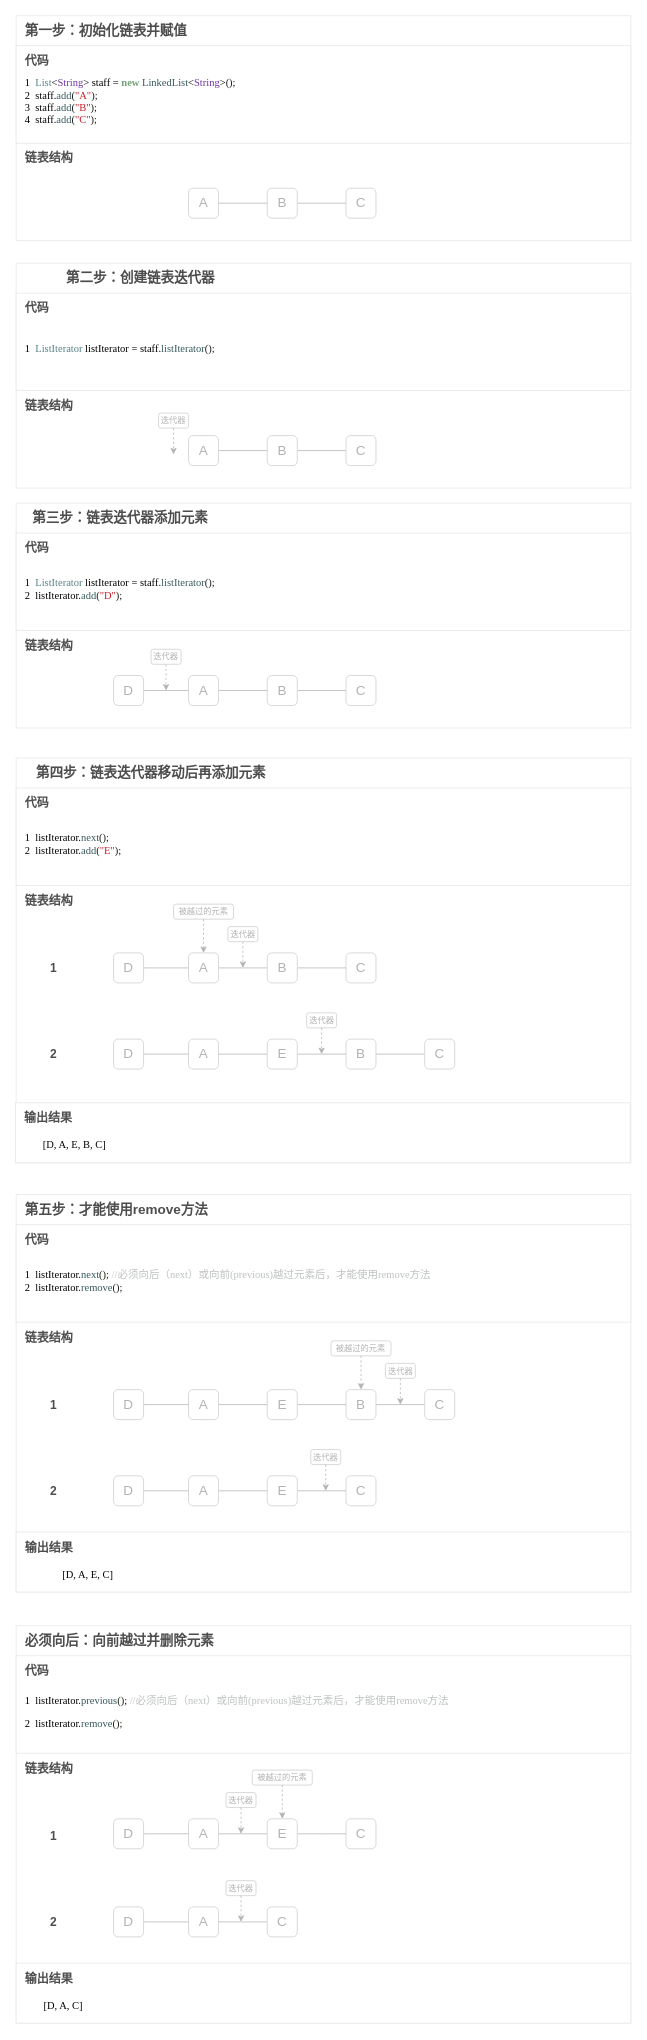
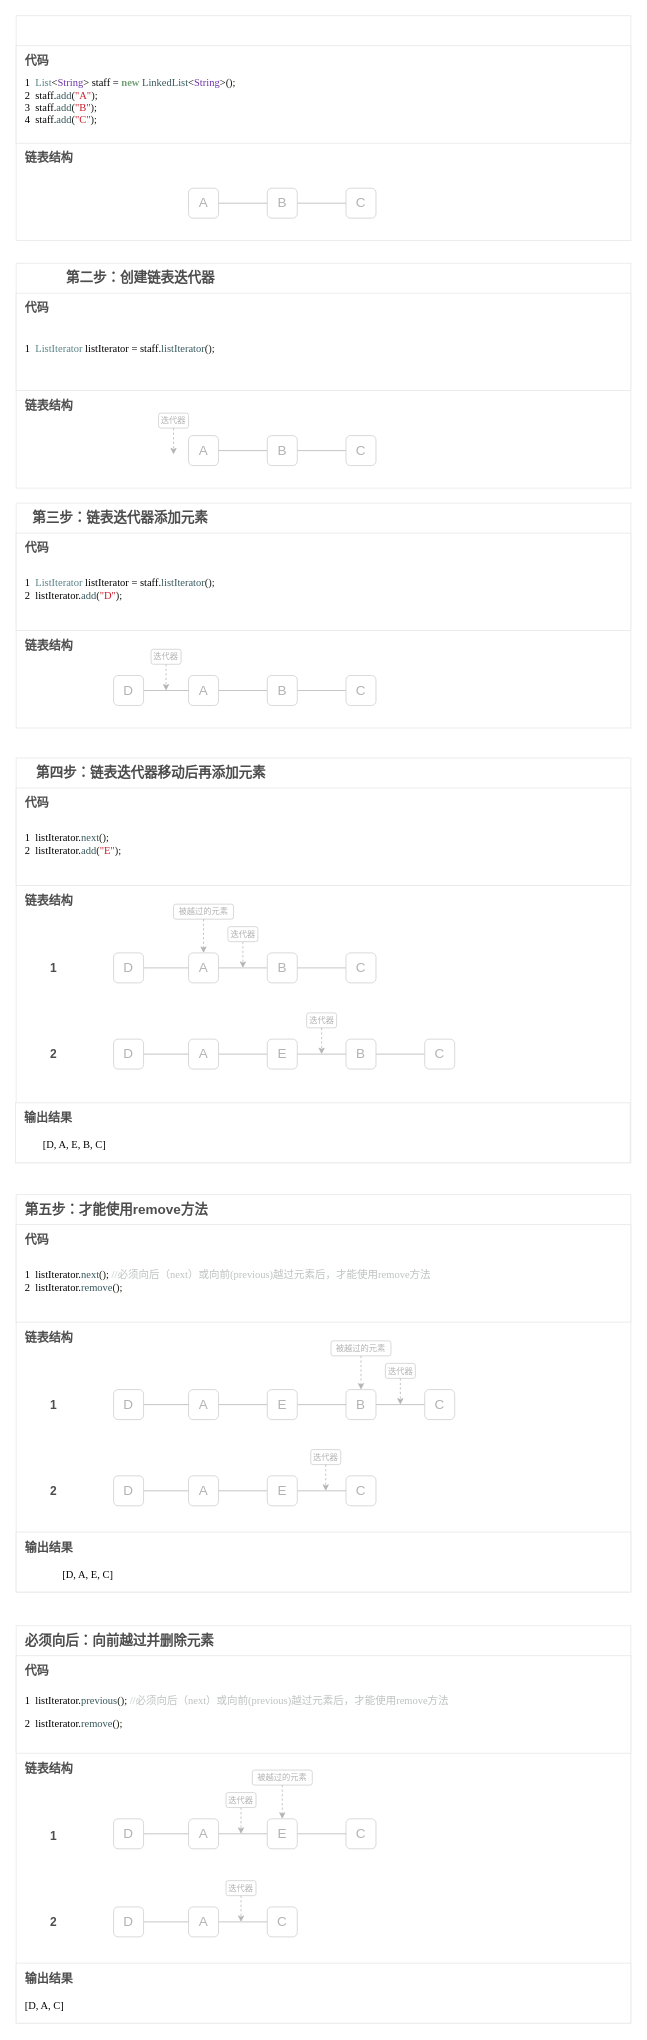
node "第一步：初始化链表并赋值": removed
node "[D, A, C]": moved (320, 2005) -> (301, 2005)
